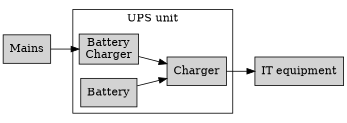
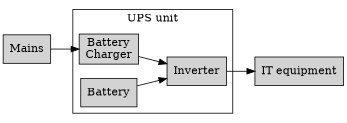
node "Charger": label "Charger" -> "Inverter"
